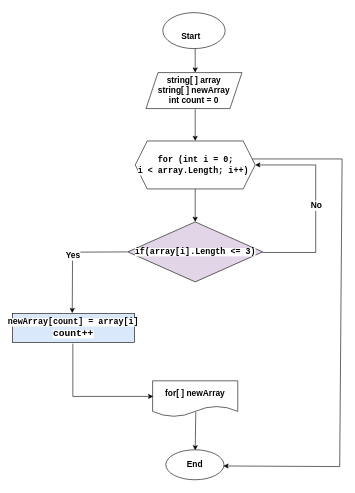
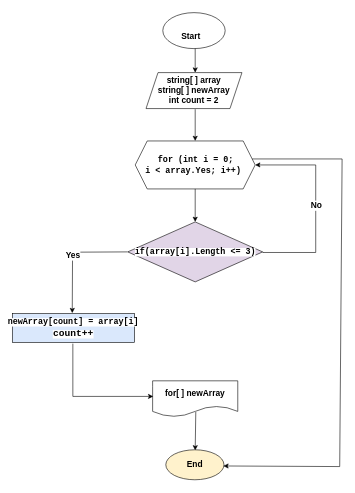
node "string[ ] array string[ ] newArray int count = 0": label "string[ ] array string[ ] newArray int count = 0" -> "string[ ] array string[ ] newArray int count = 2"
node "for (int i = 0; i < array.Length; i++)": label "for (int i = 0; i < array.Length; i++)" -> "for (int i = 0; i < array.Yes; i++)"
node "End": fillcolor #ffffff -> #fff2cc
